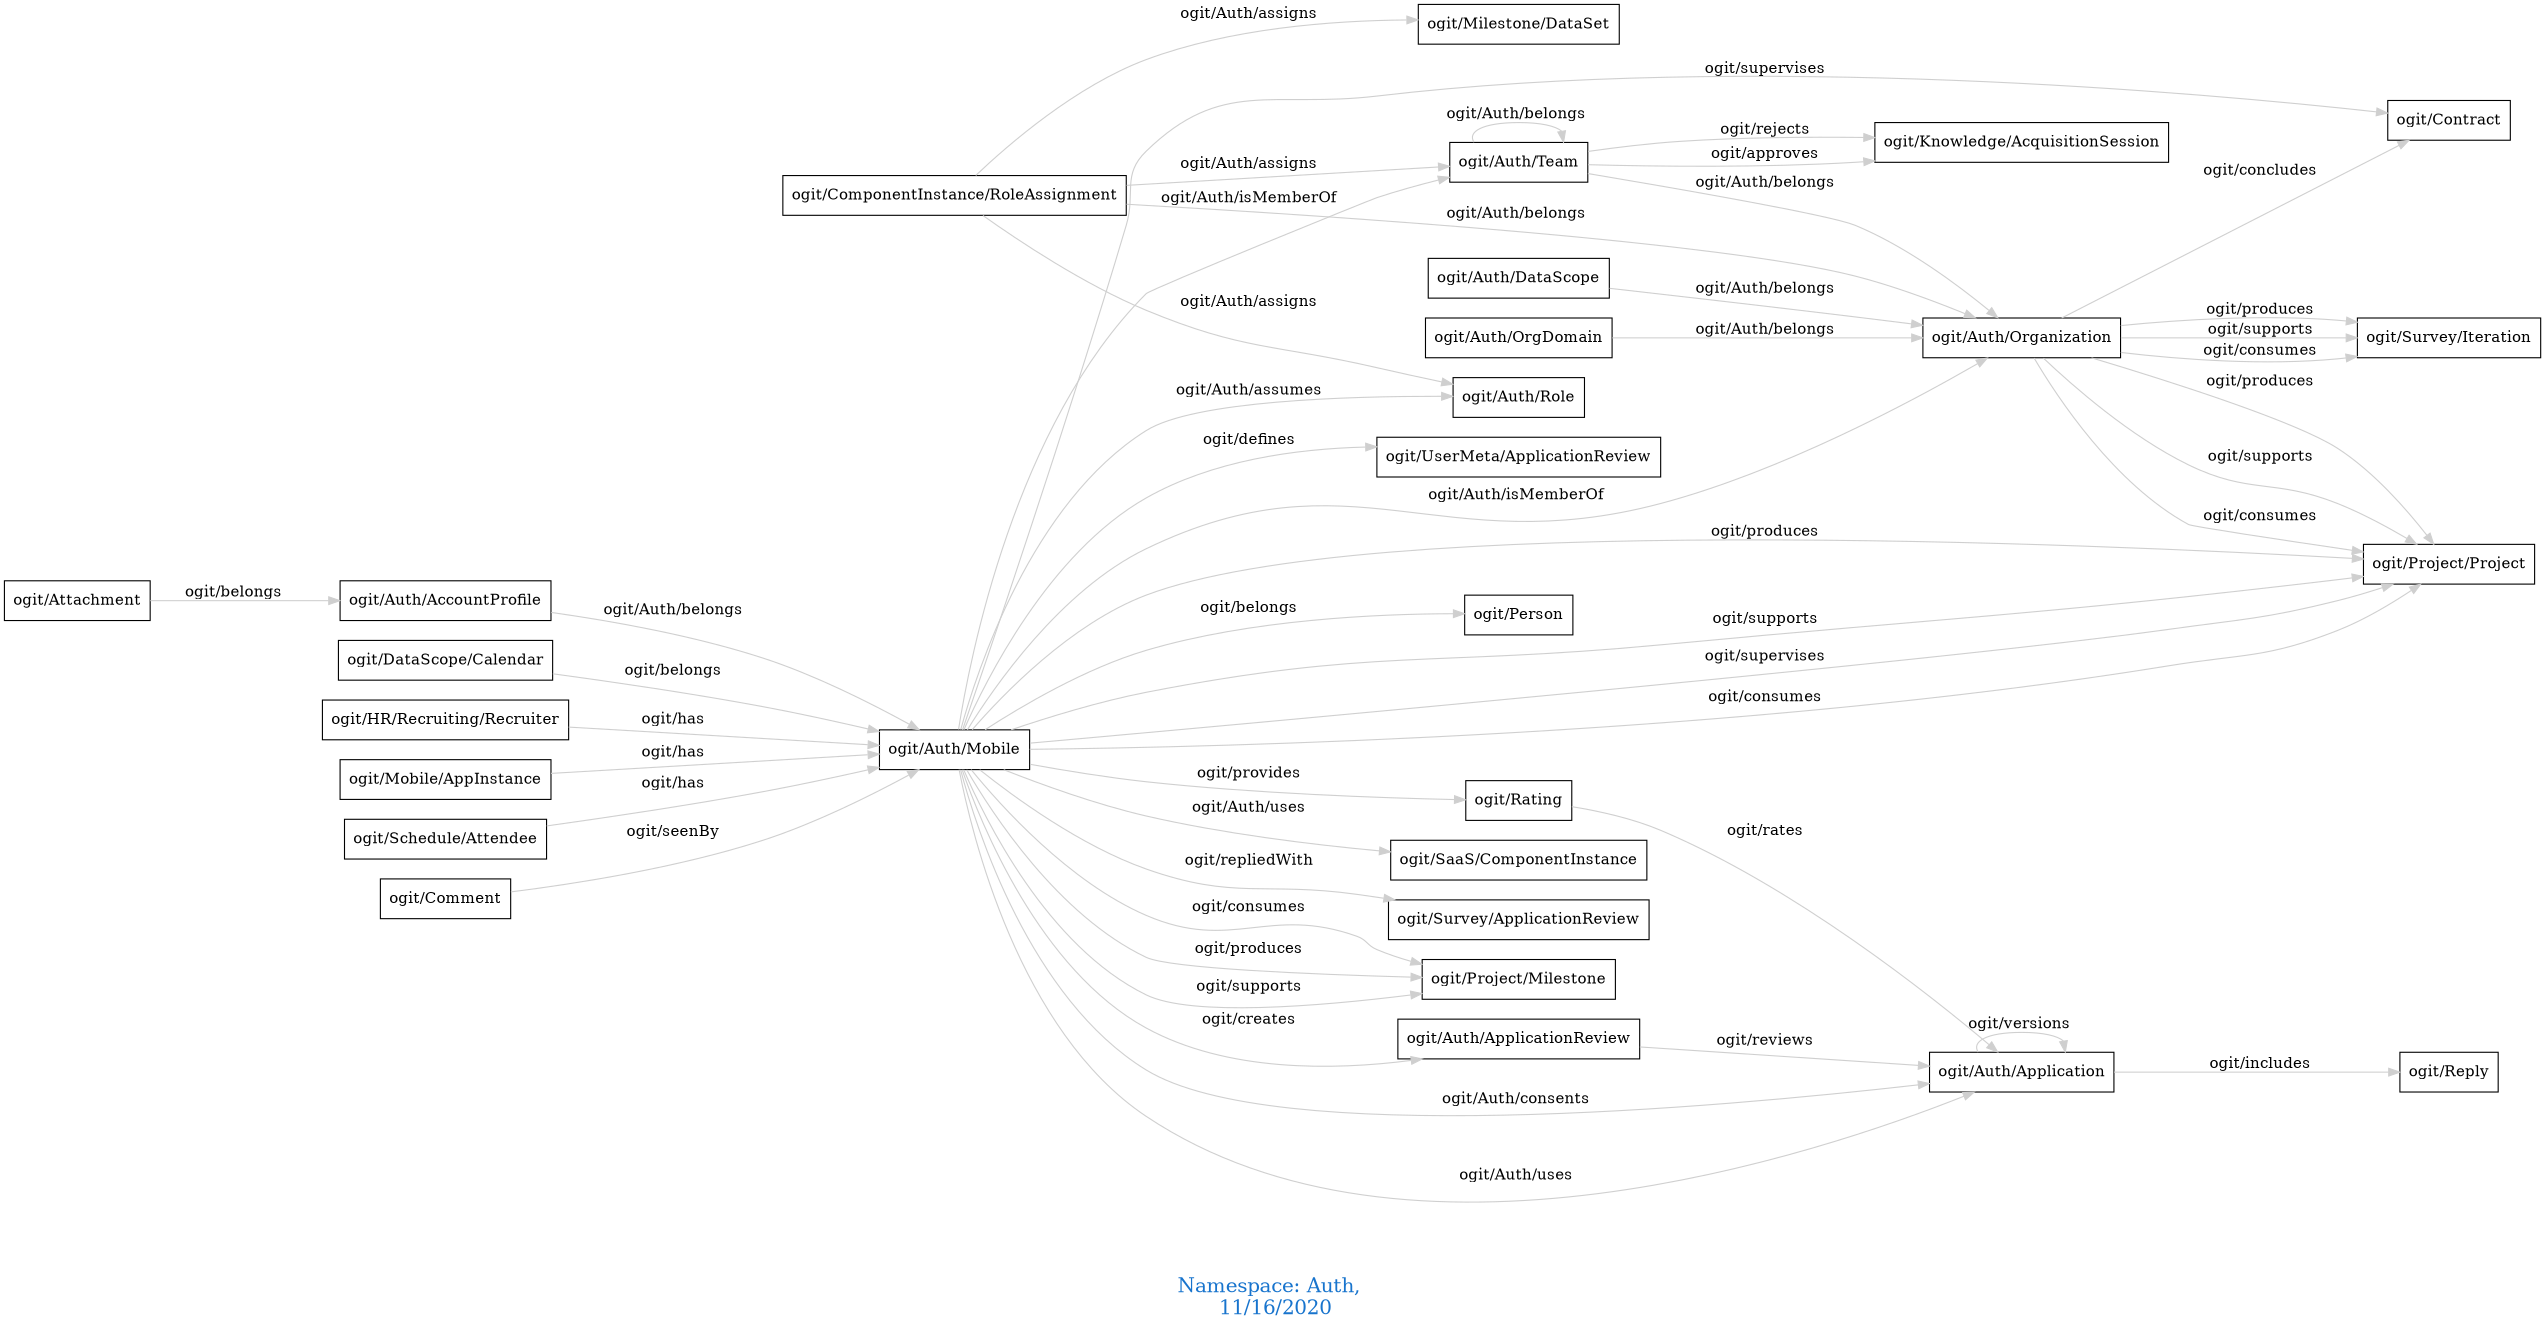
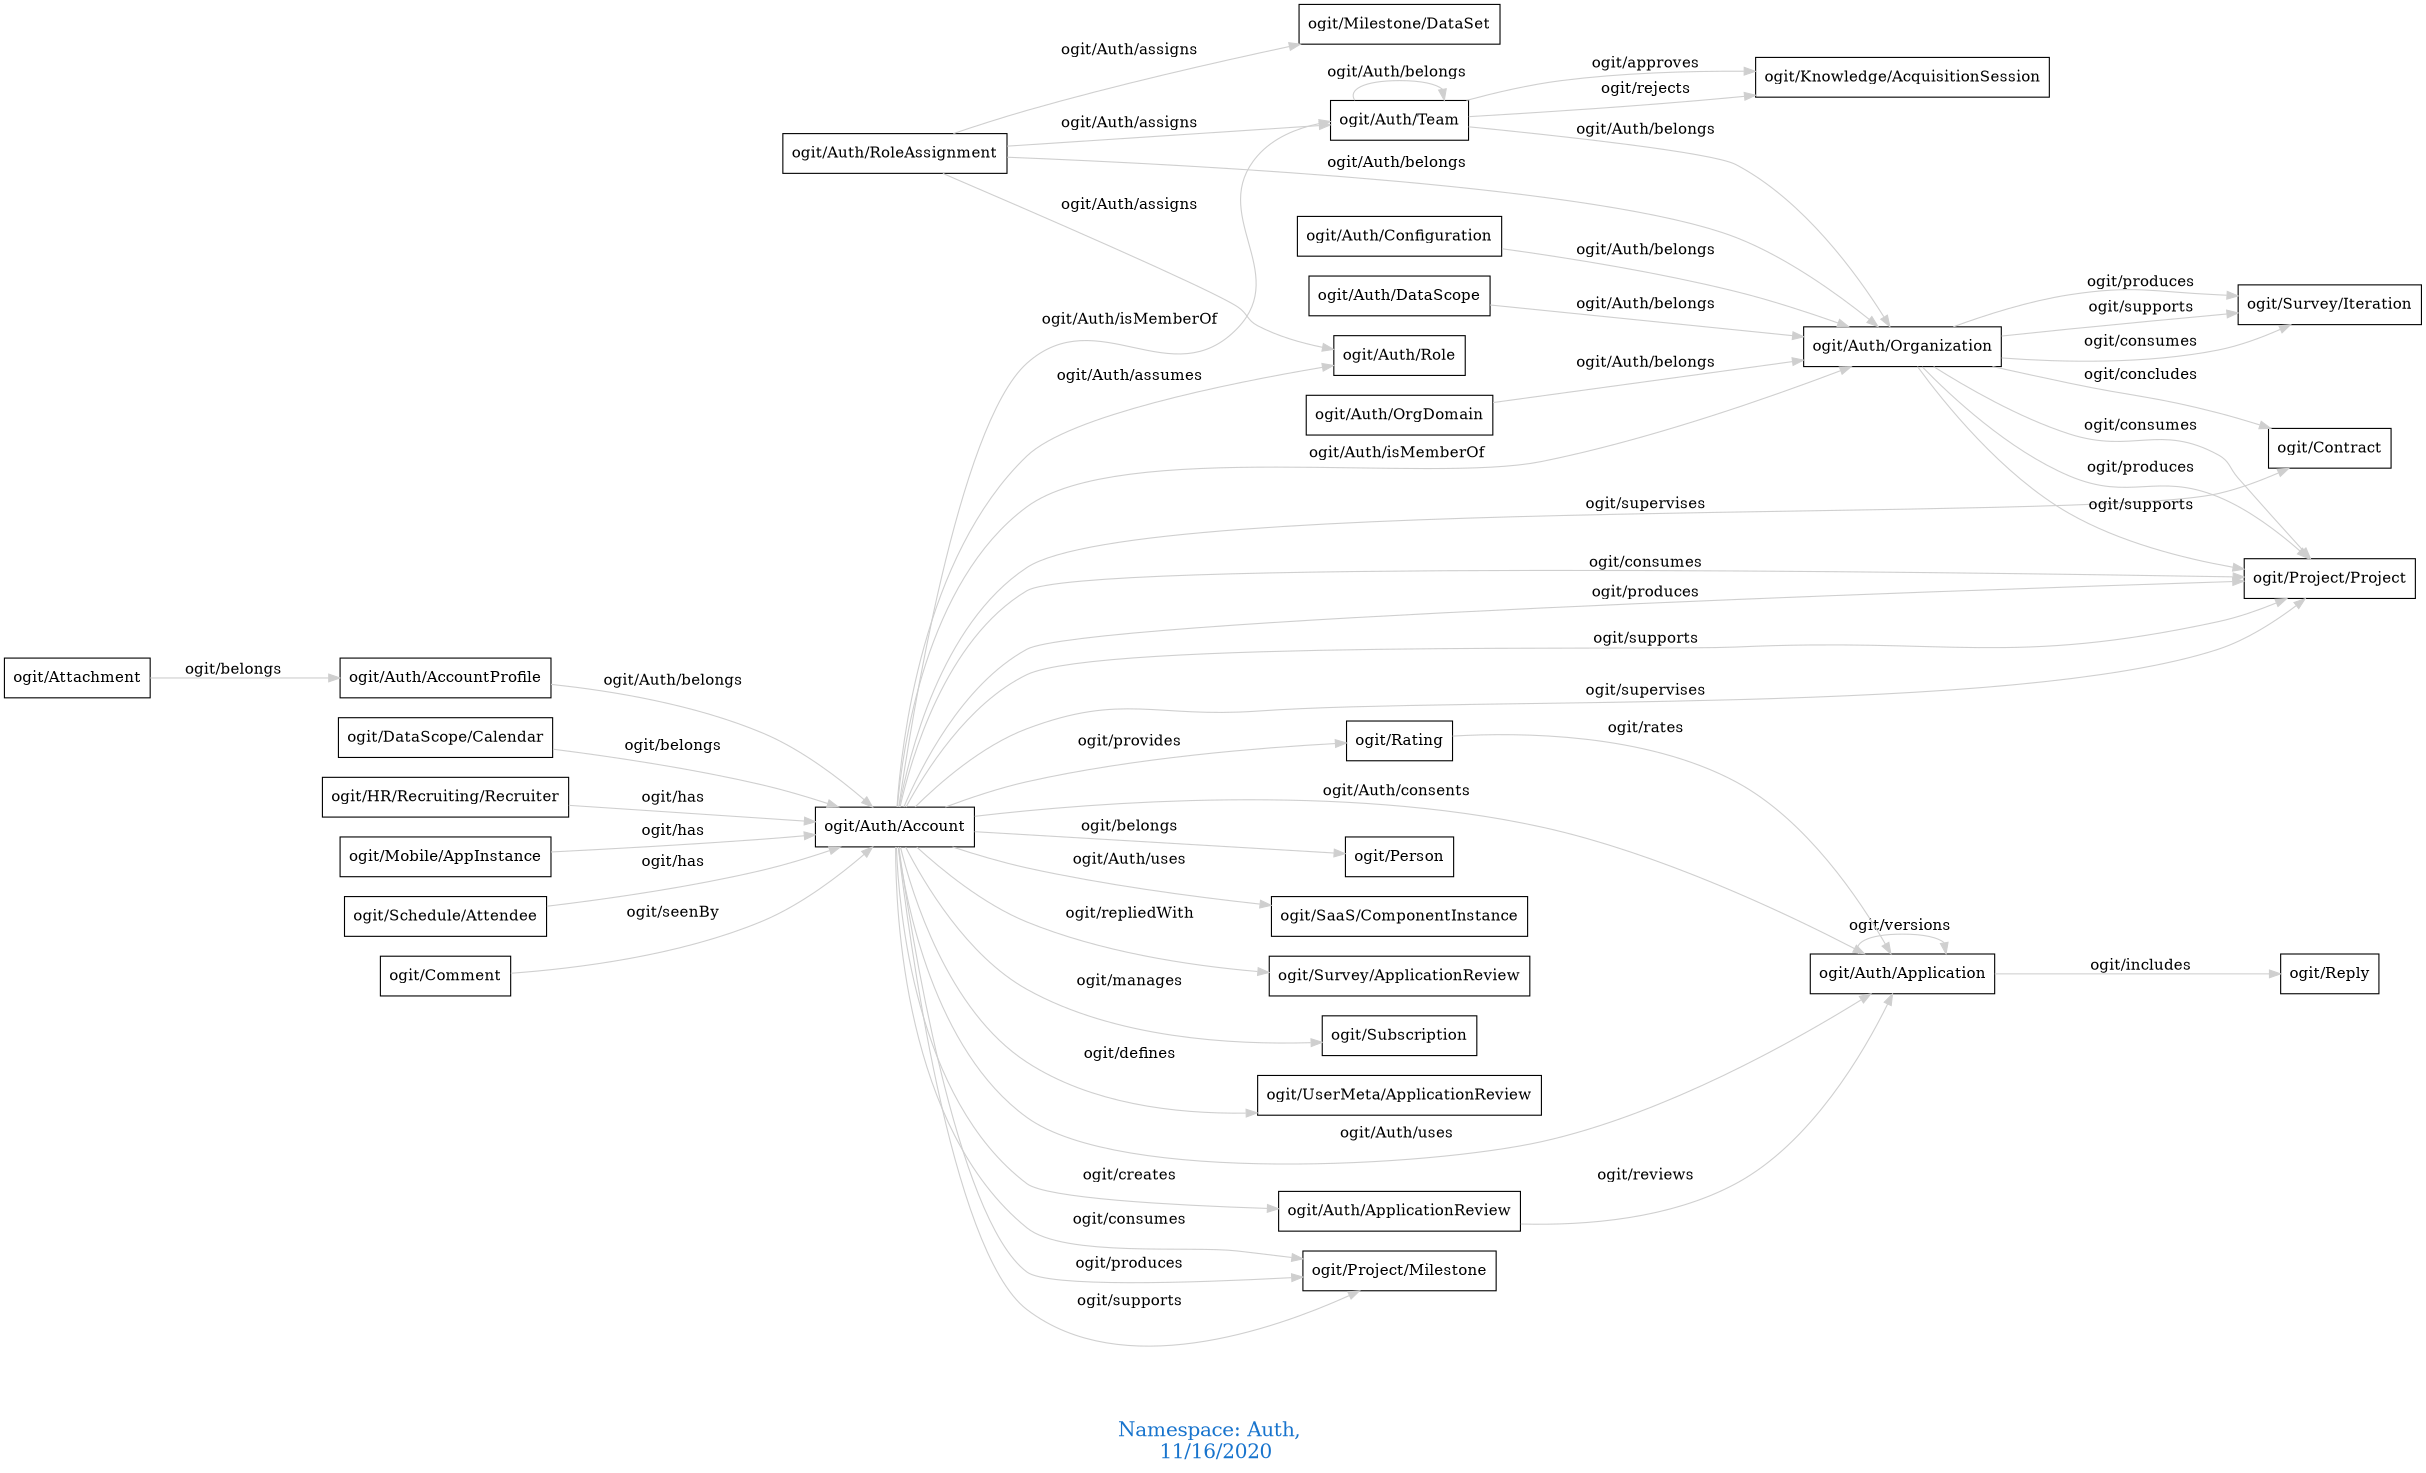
node "ogit/ComponentInstance/RoleAssignment": label "ogit/ComponentInstance/RoleAssignment" -> "ogit/Auth/RoleAssignment"
node "ogit/Auth/Configuration": added
node "ogit/Auth/Mobile": label "ogit/Auth/Mobile" -> "ogit/Auth/Account"
node "ogit/Subscription": added
